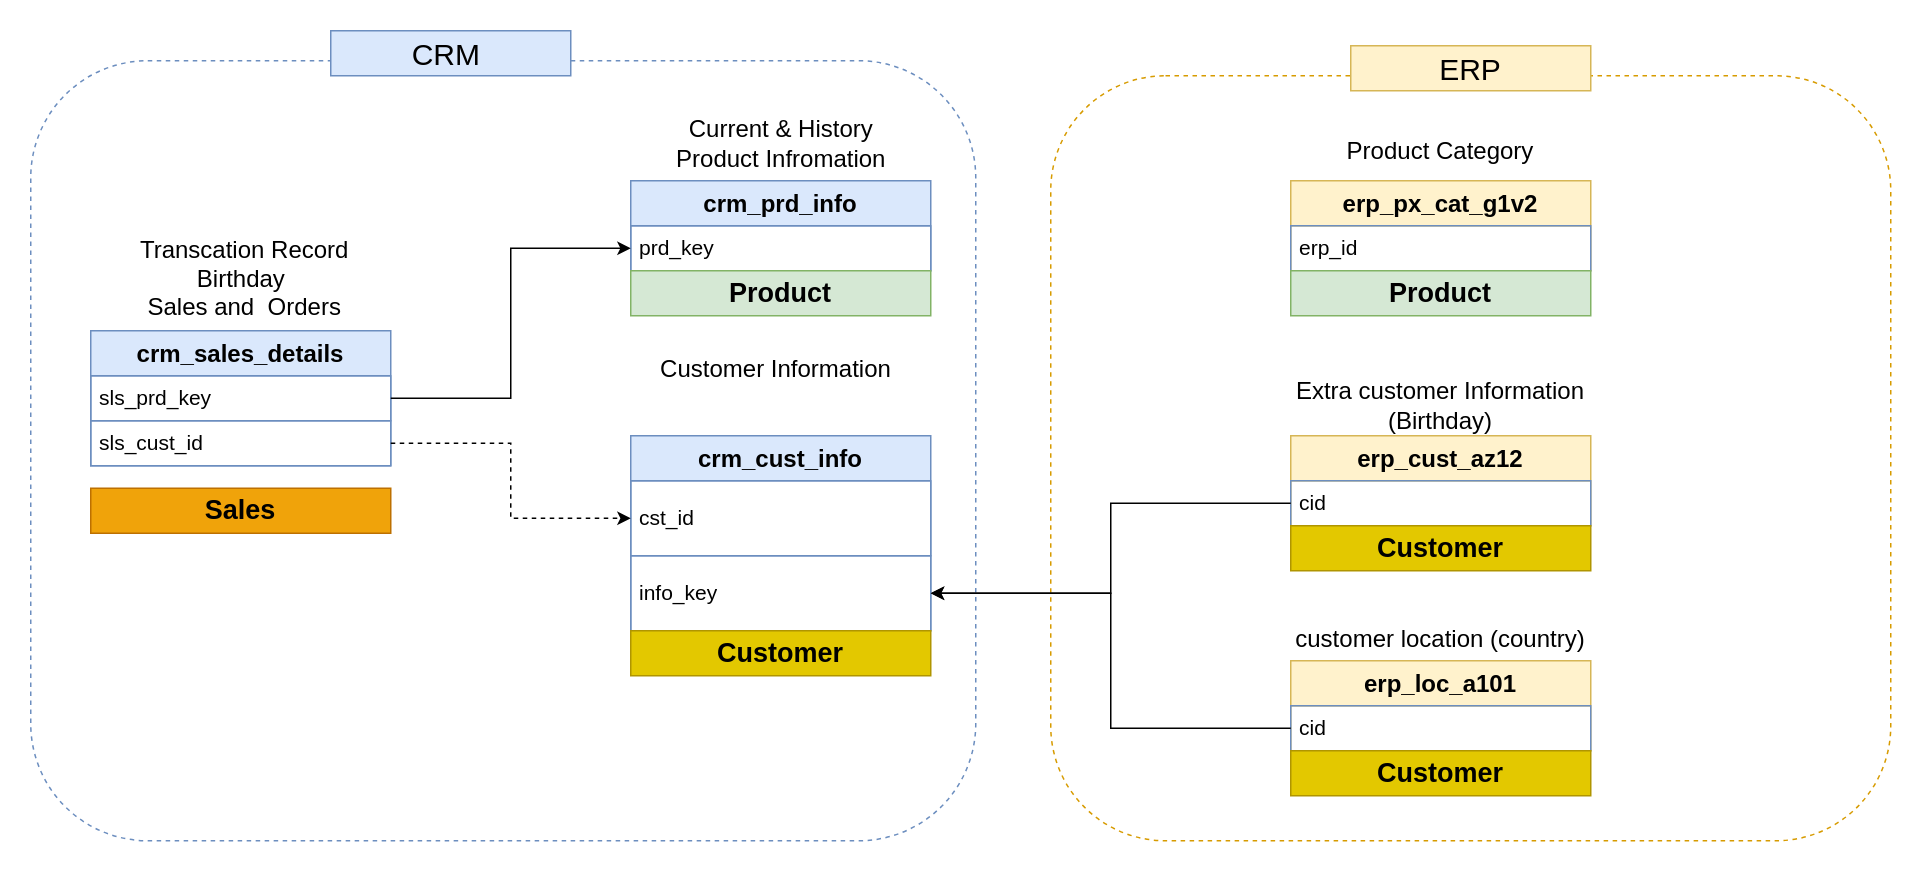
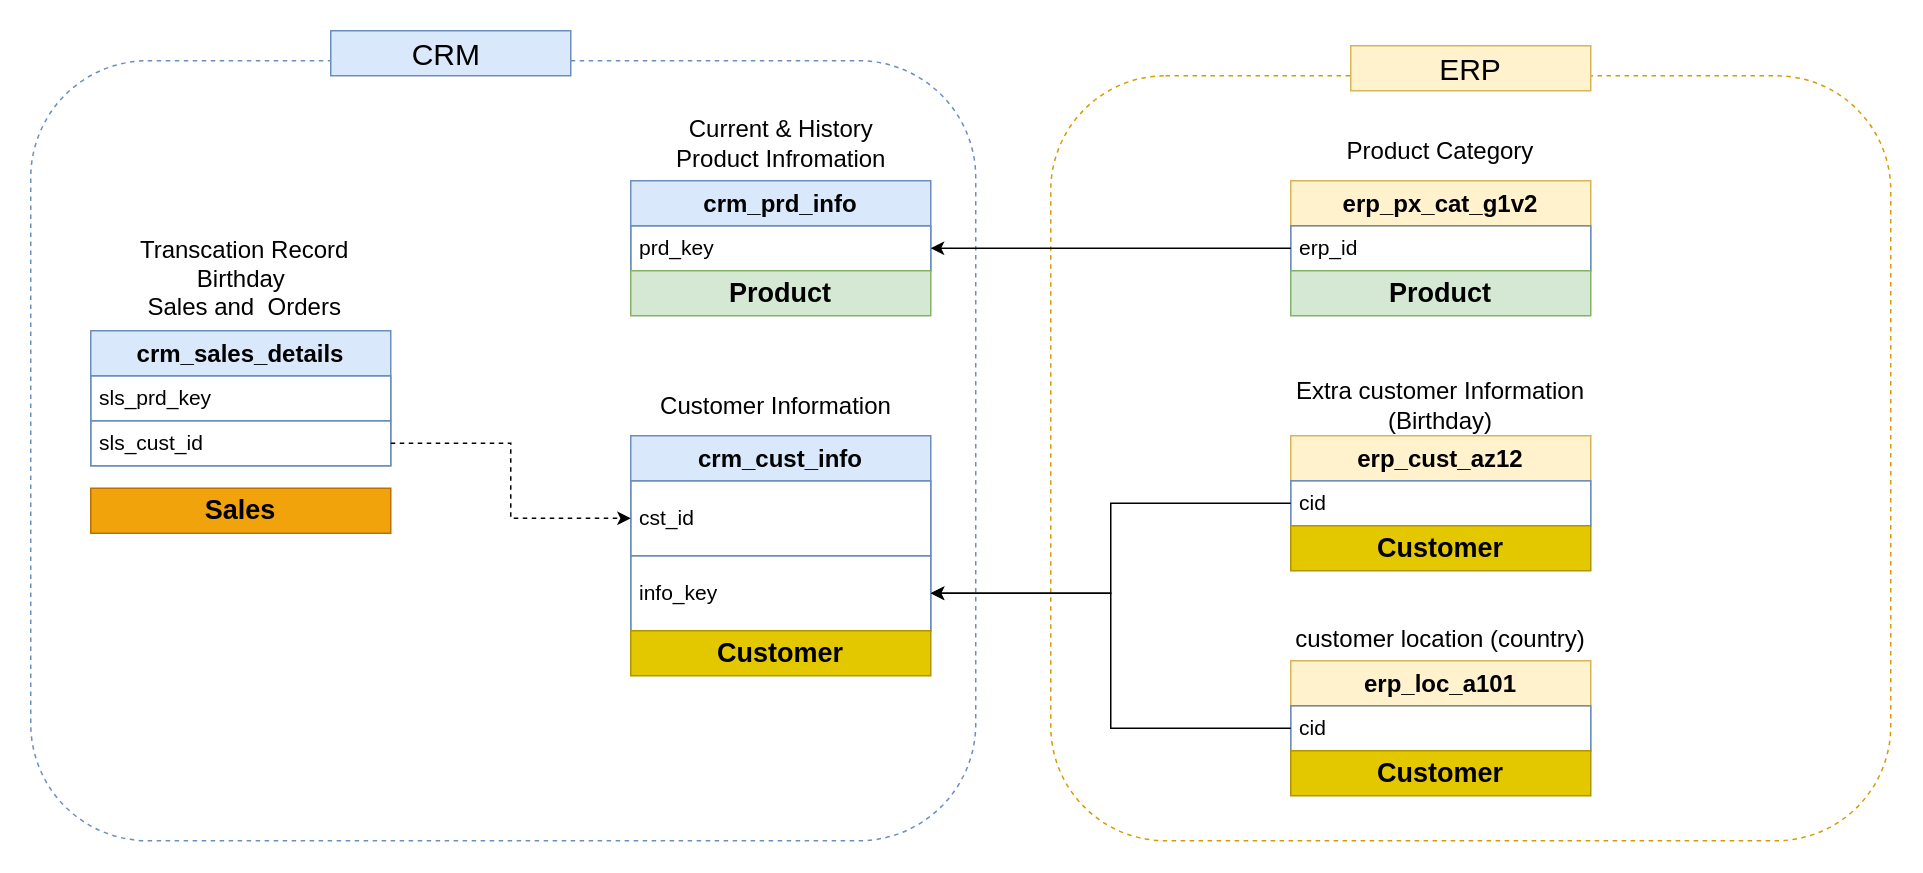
edge "erp_id" -> "prd_key": added
edge "sls_prd_key" -> "prd_key": removed
node "Customer Information": moved (776, 368) -> (776, 406)
